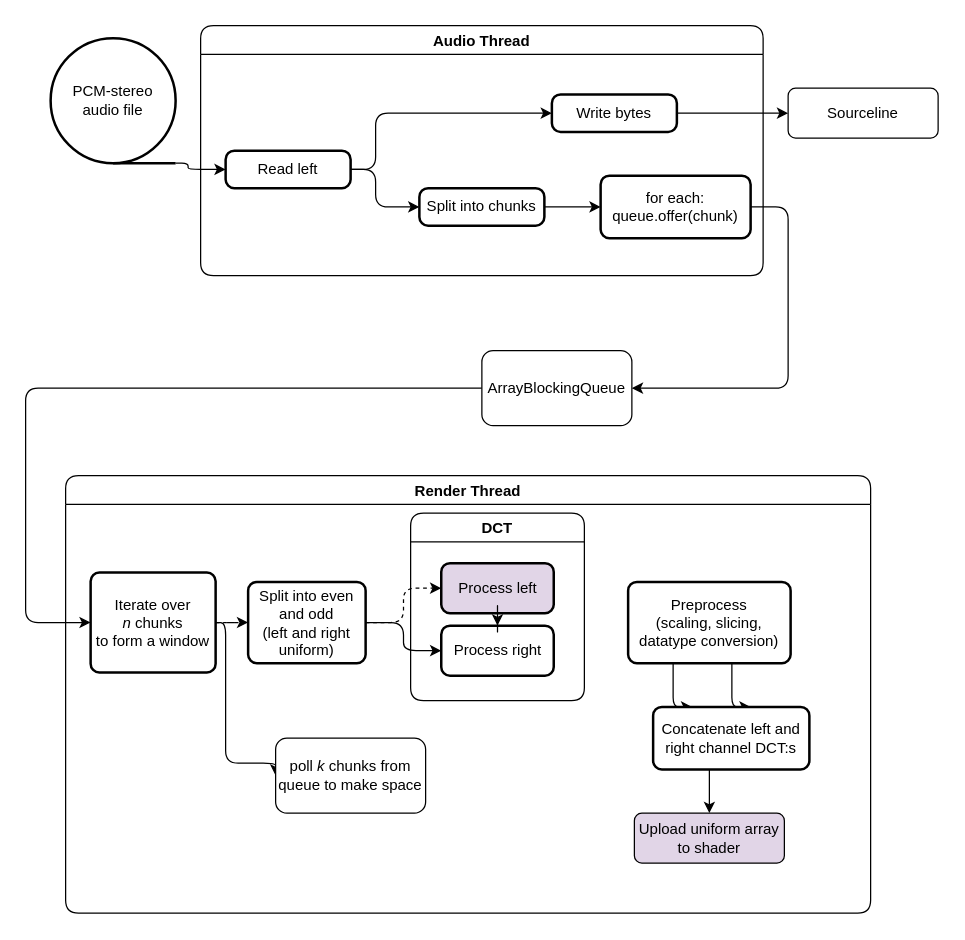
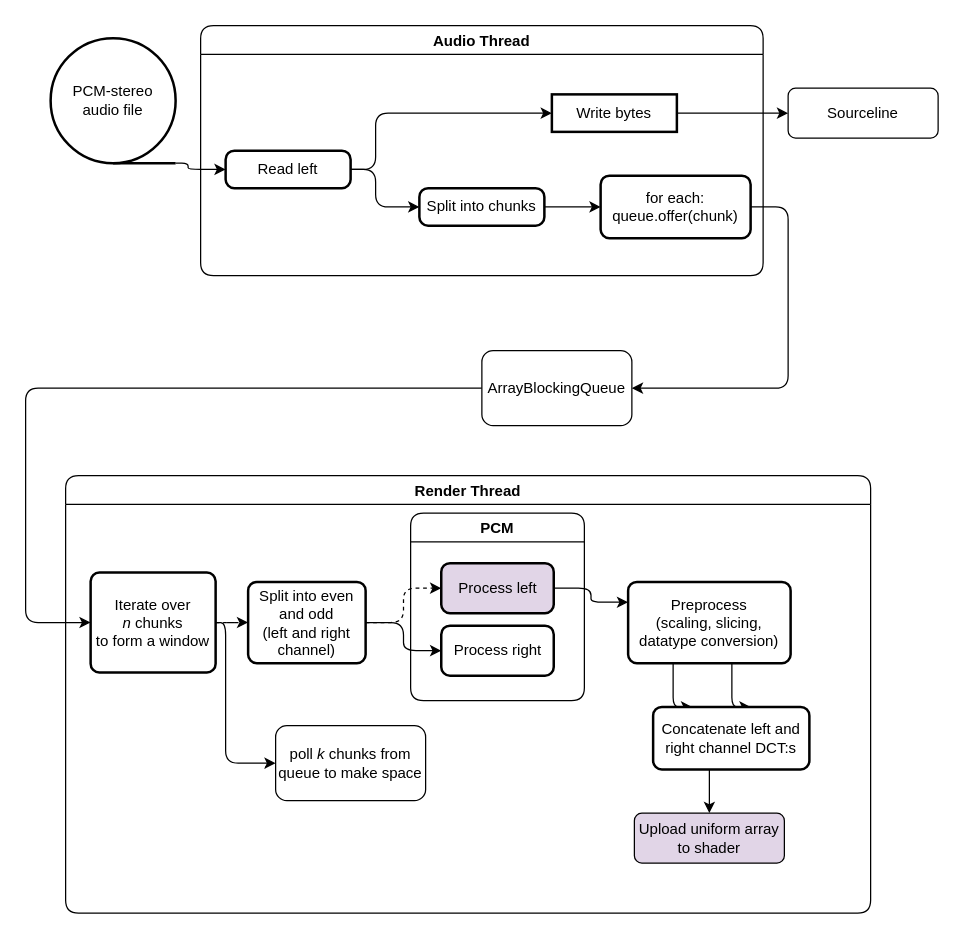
node "Write bytes": shape rounded rectangle -> rectangle
node "DCT": label "DCT" -> "PCM"
node "Split into even and odd (left and right uniform)": label "Split into even and odd (left and right uniform)" -> "Split into even and odd (left and right channel)"
edge "Process left" -> "Process right": now "Process left" -> "Preprocess (scaling, slicing, datatype conversion)"
node "poll k chunks from queue to make space": moved (351, 776) -> (351, 763)
